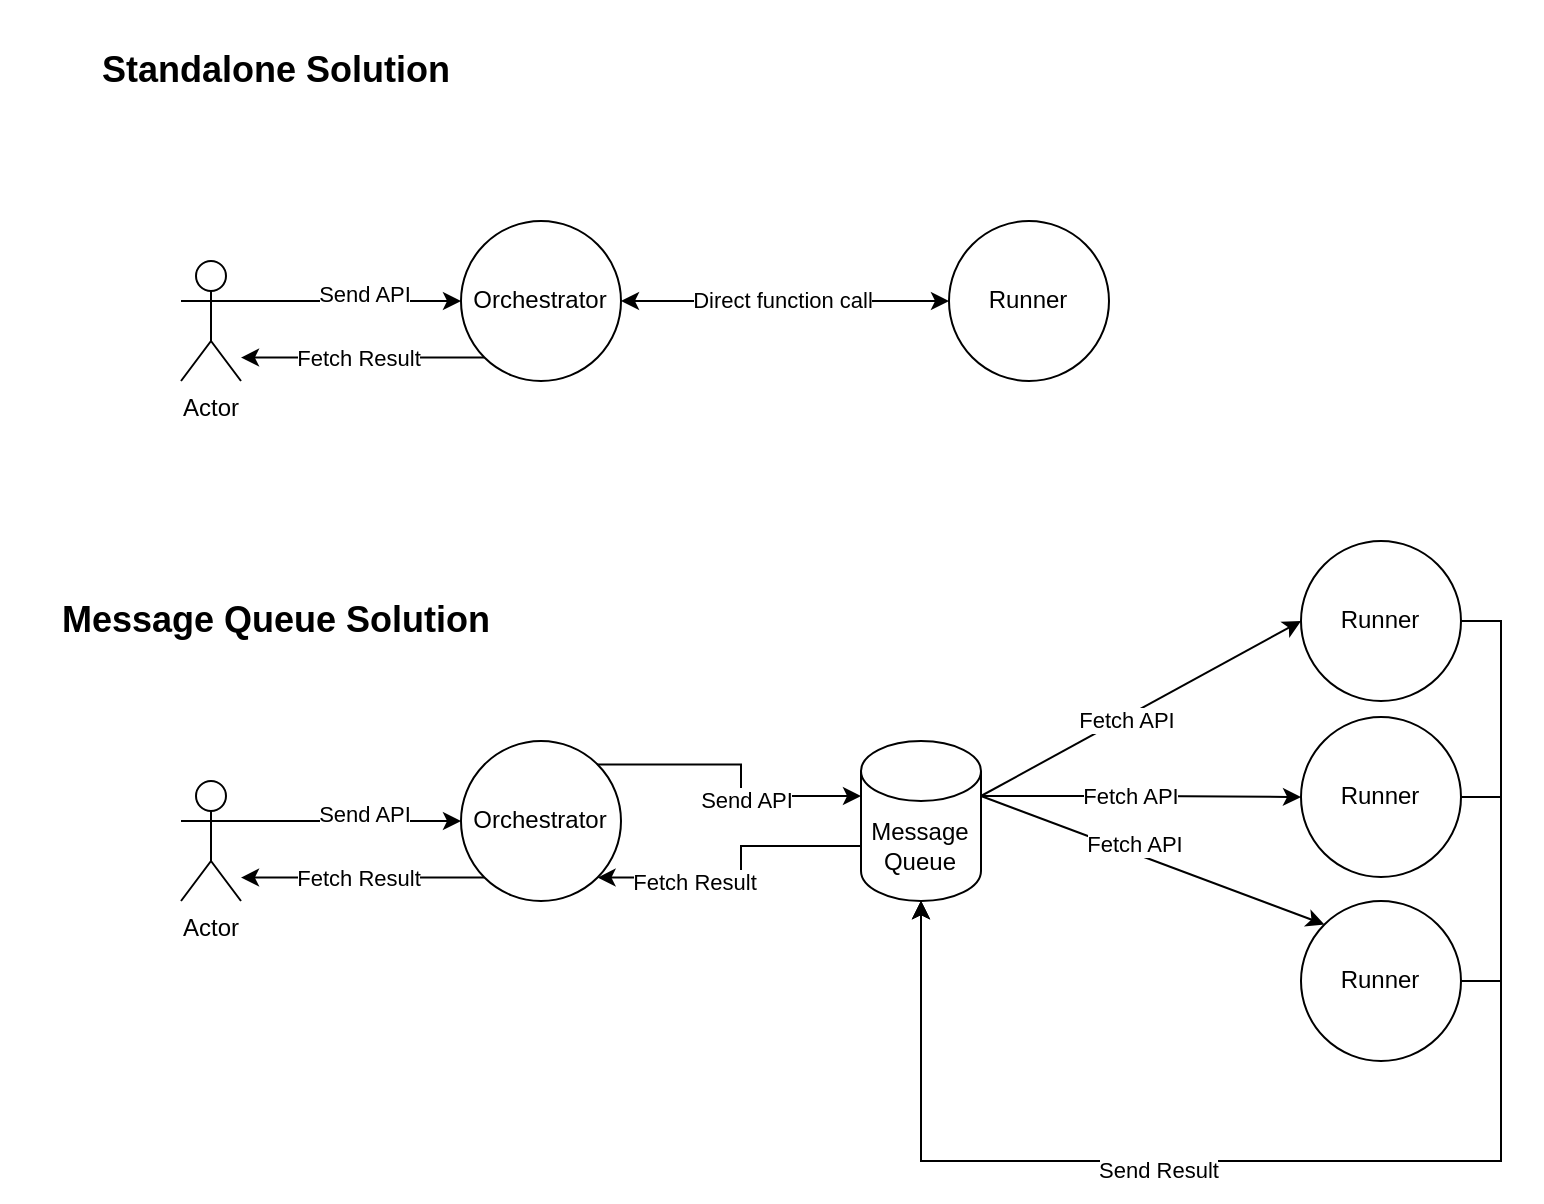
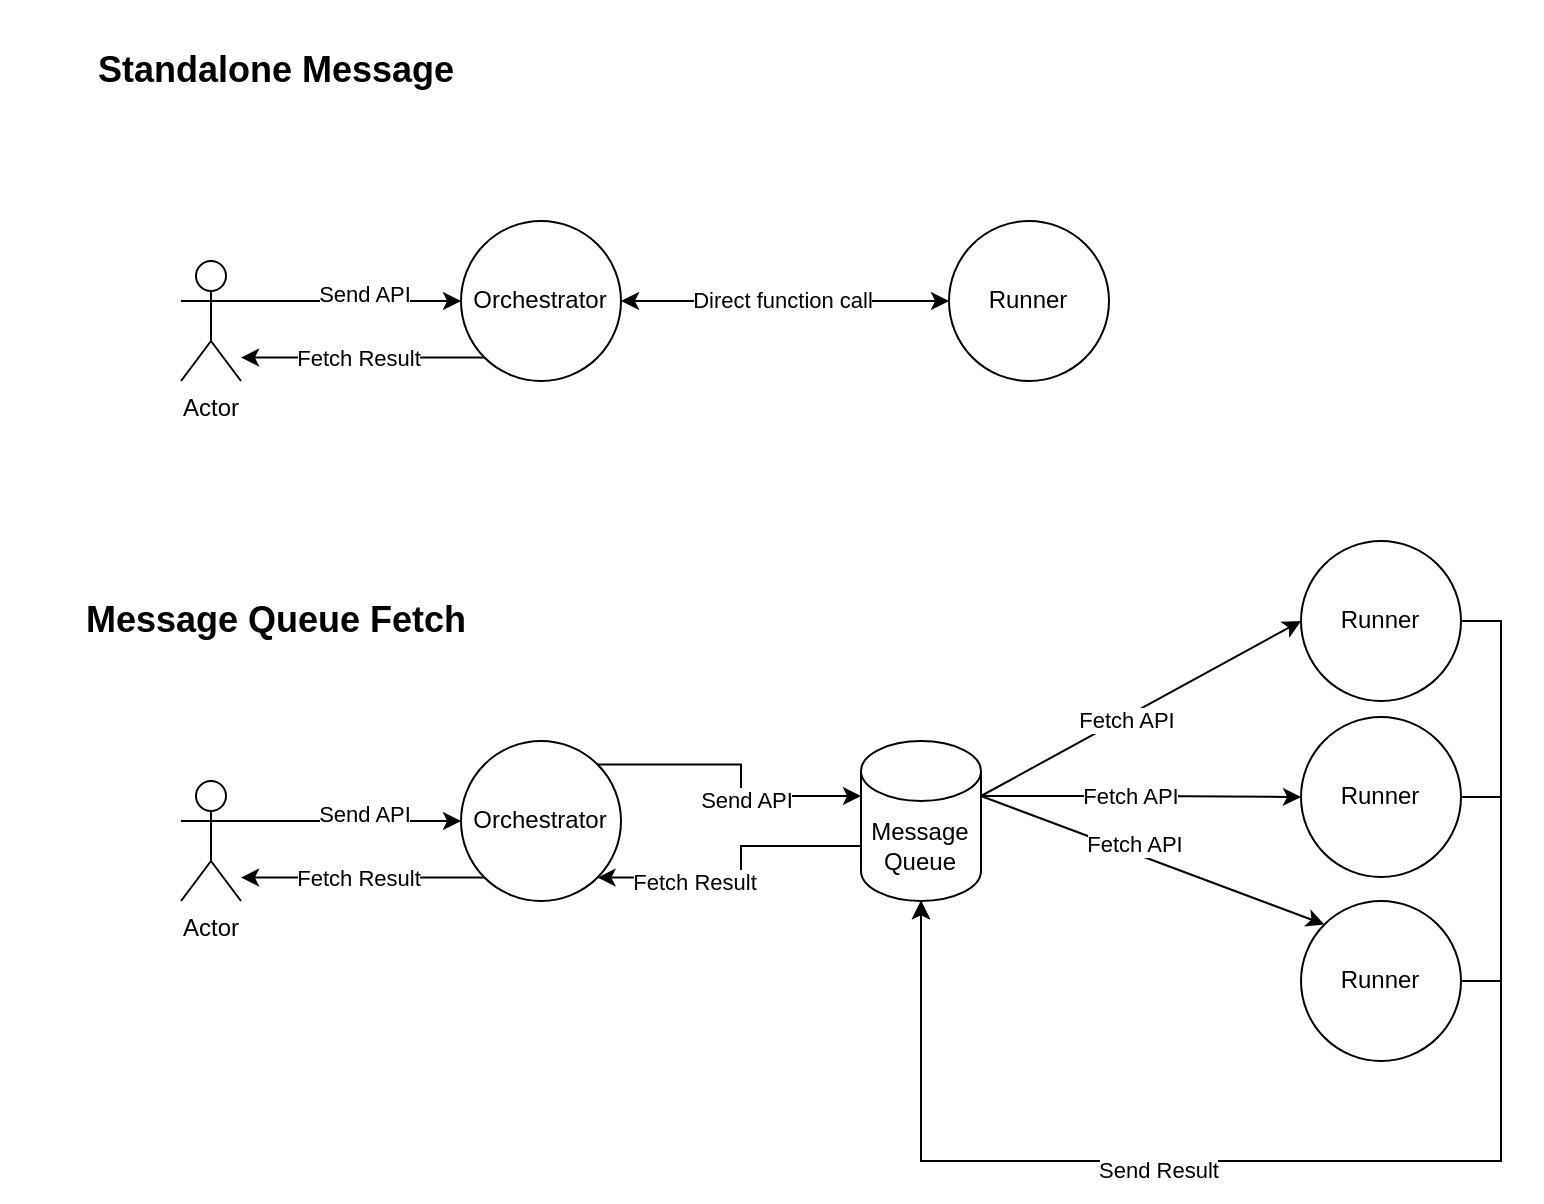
node "Standalone Solution": label "Standalone Solution" -> "Standalone Message"
node "Message Queue Solution": label "Message Queue Solution" -> "Message Queue Fetch"
